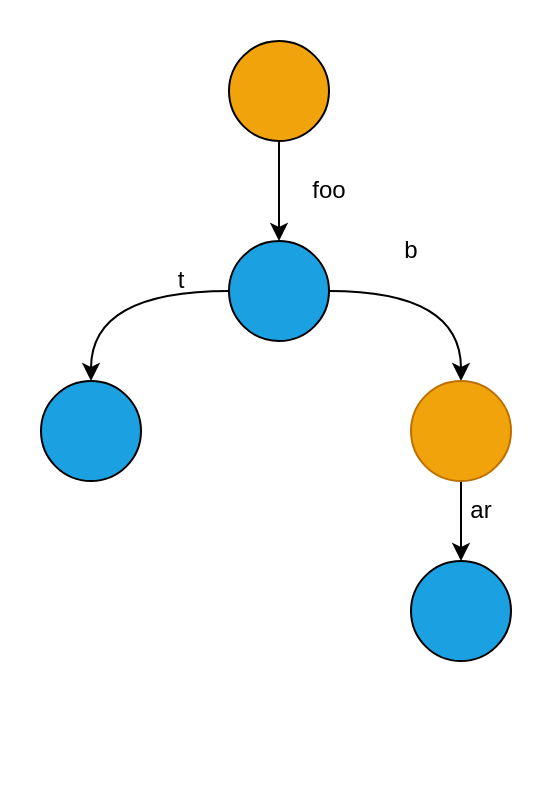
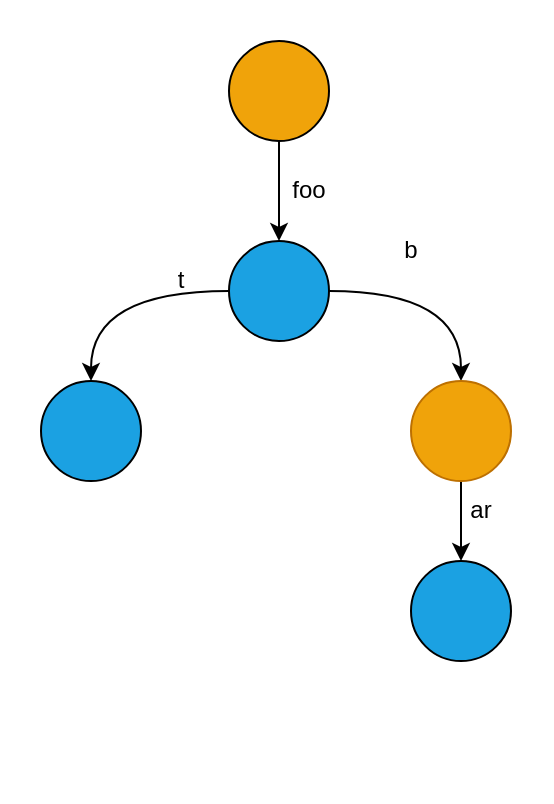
node "foo": moved (329, 191) -> (309, 191)
